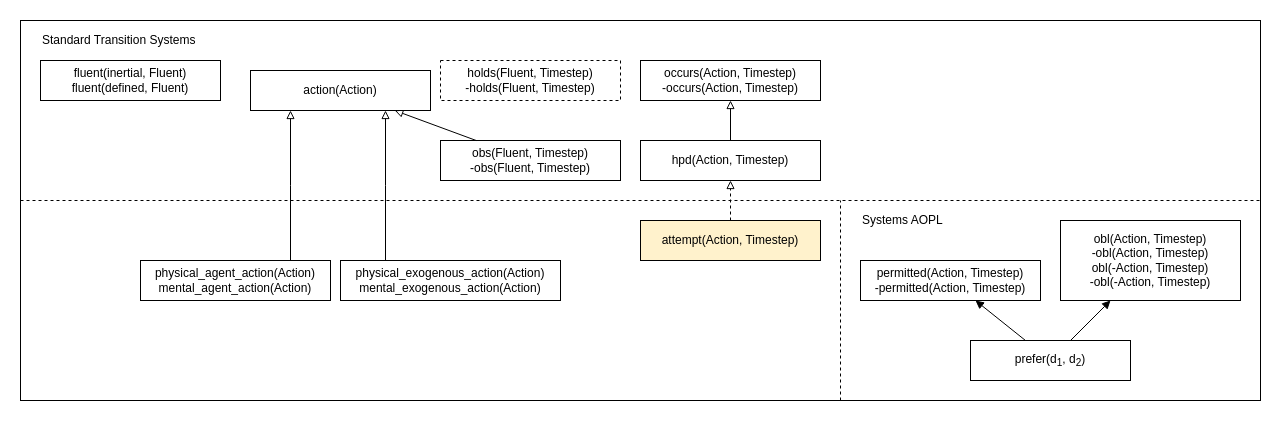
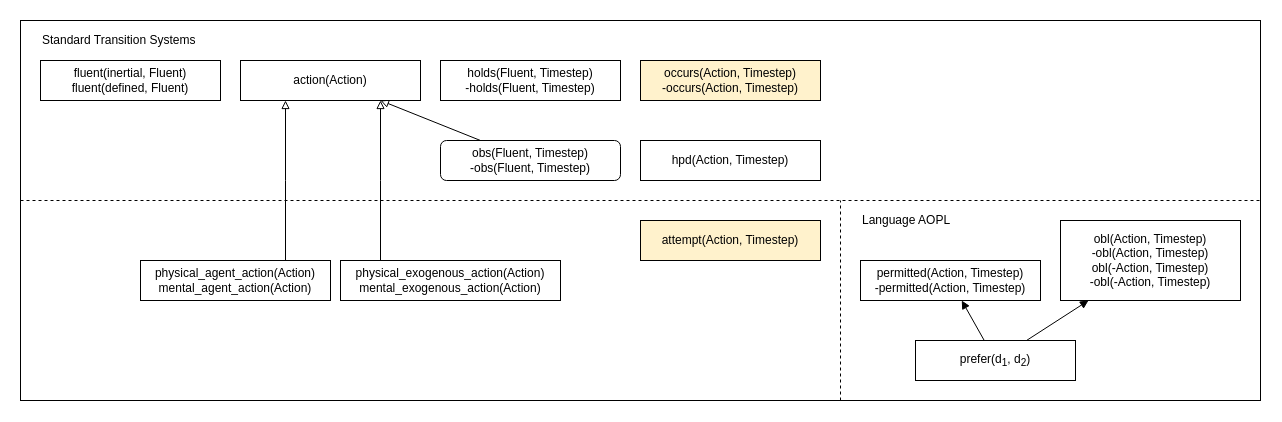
node "holds(Fluent, Timestep) -holds(Fluent, Timestep)": style dashed -> solid
node "occurs(Action, Timestep) -occurs(Action, Timestep)": fillcolor #ffffff -> #fff2cc
node "action(Action)": moved (341, 91) -> (331, 81)
edge "hpd(Action, Timestep)" -> "occurs(Action, Timestep) -occurs(Action, Timestep)": removed
node "obs(Fluent, Timestep) -obs(Fluent, Timestep)": shape rectangle -> rounded rectangle
edge "attempt(Action, Timestep)" -> "hpd(Action, Timestep)": removed
node "Systems AOPL": label "Systems AOPL" -> "Language AOPL"
node "prefer(d1, d2)": moved (1051, 361) -> (996, 361)
